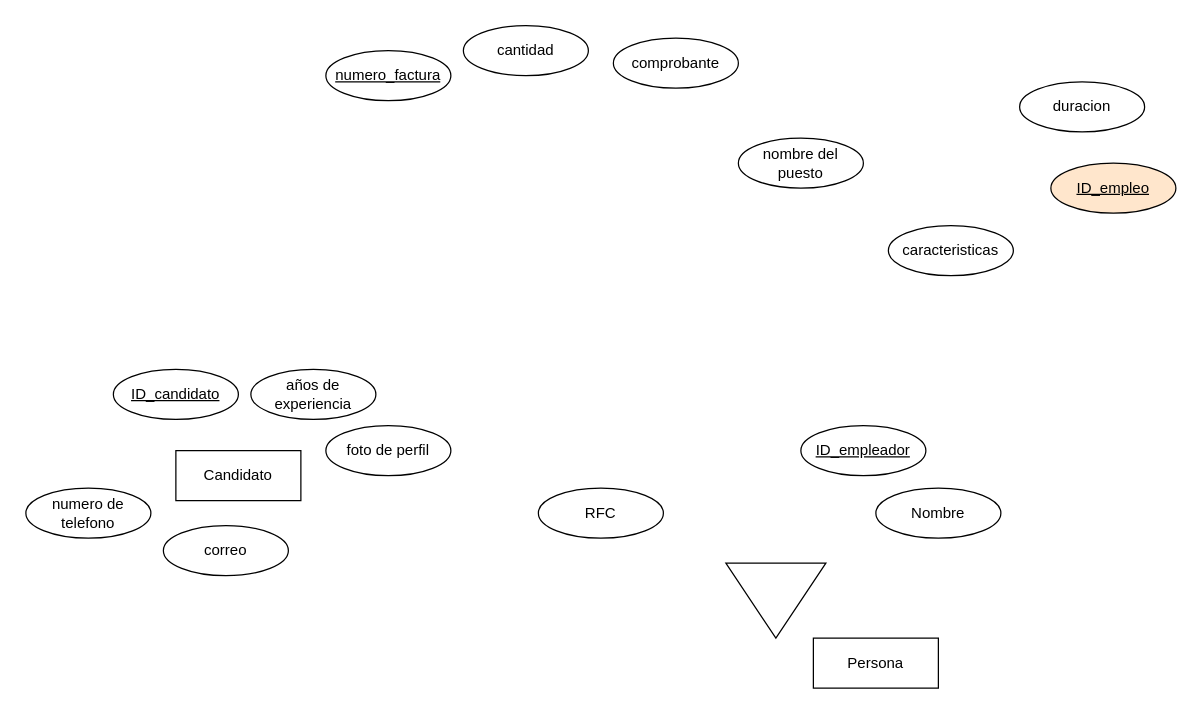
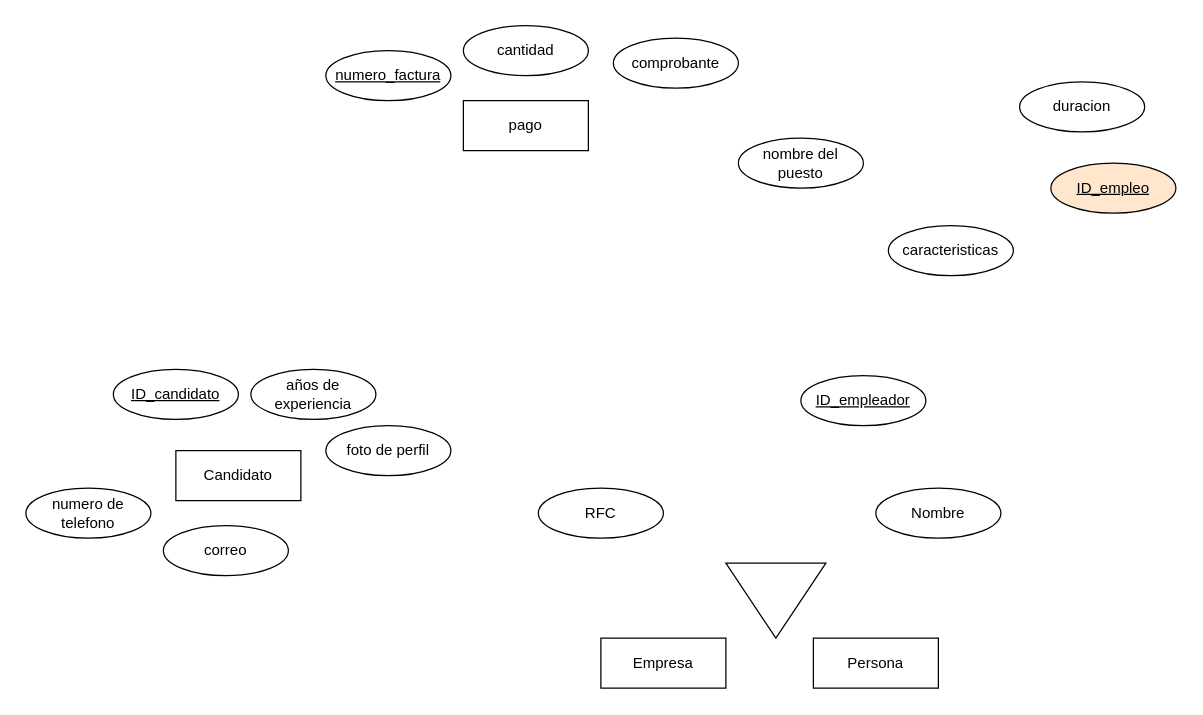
node "pago": added
node "ID_empleador": moved (863, 451) -> (863, 401)
node "Empresa": added
